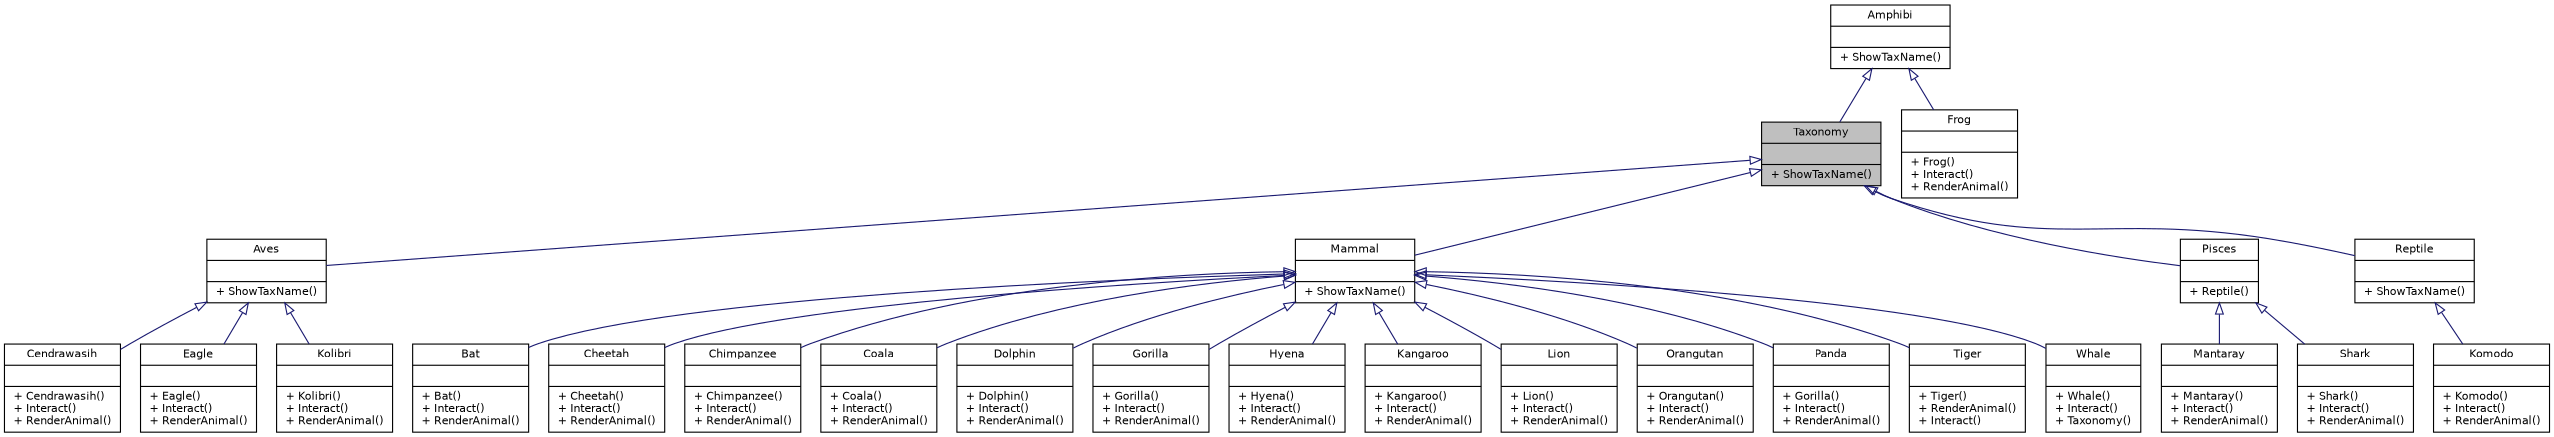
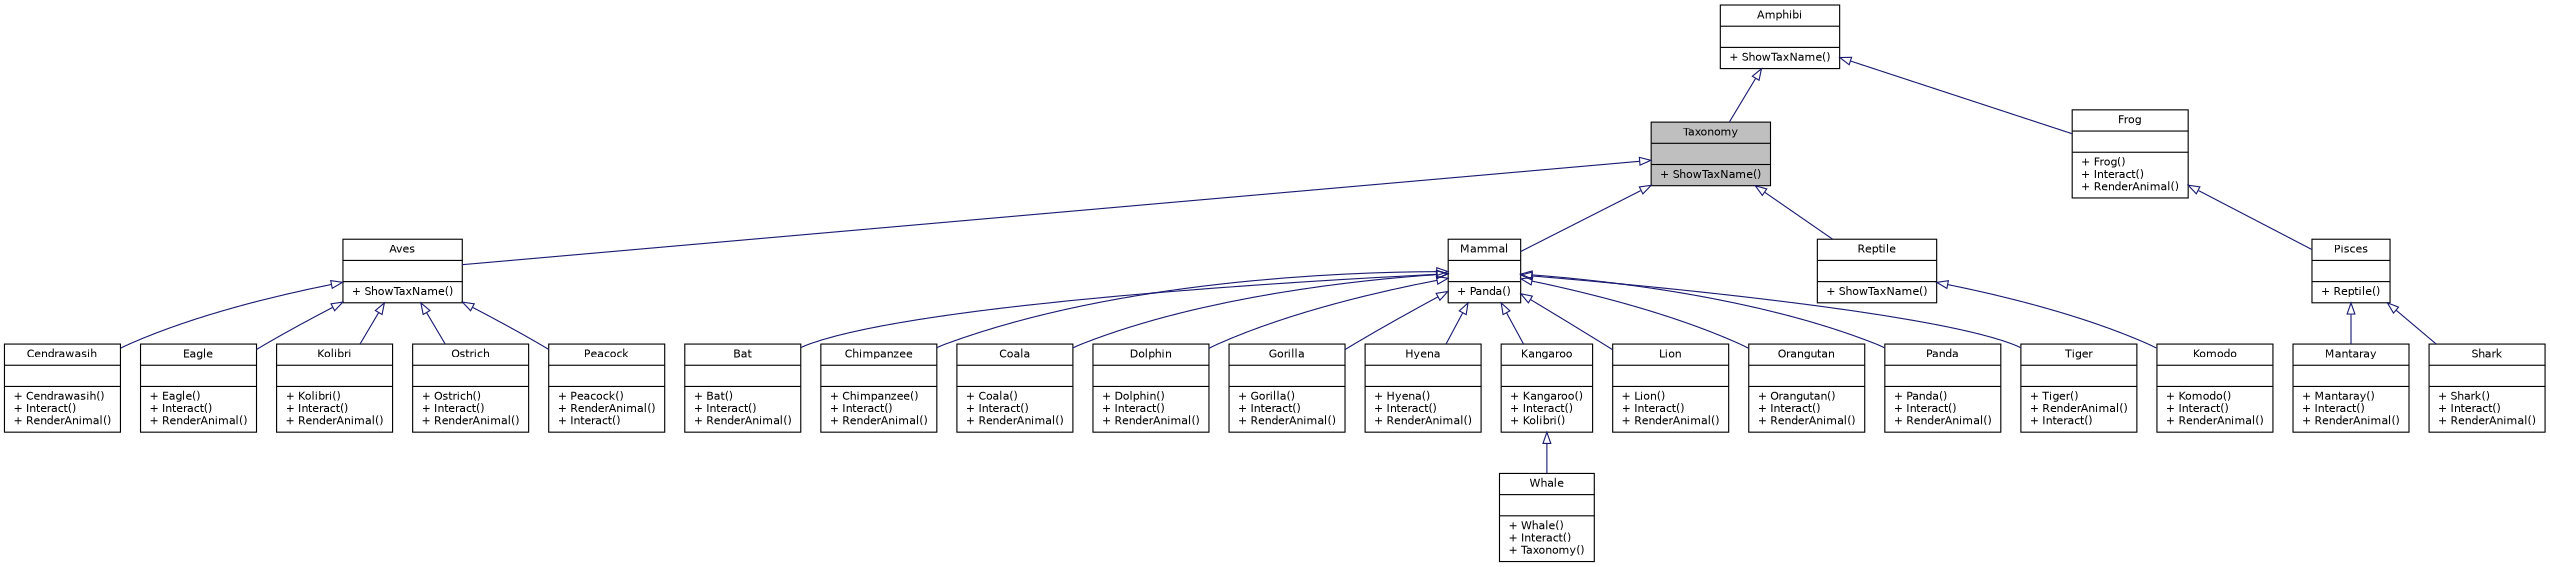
edge "Pisces" -> "Taxonomy": now "Pisces" -> "Frog"
node "Mammal": text "+ ShowTaxName()" -> "+ Panda()"
edge "Whale" -> "Mammal": now "Whale" -> "Kangaroo"
node "Ostrich": added
node "Cheetah": removed
node "Peacock": added
node "Panda": text "+ Gorilla()" -> "+ Panda()"
node "Kangaroo": text "+ RenderAnimal()" -> "+ Kolibri()"
